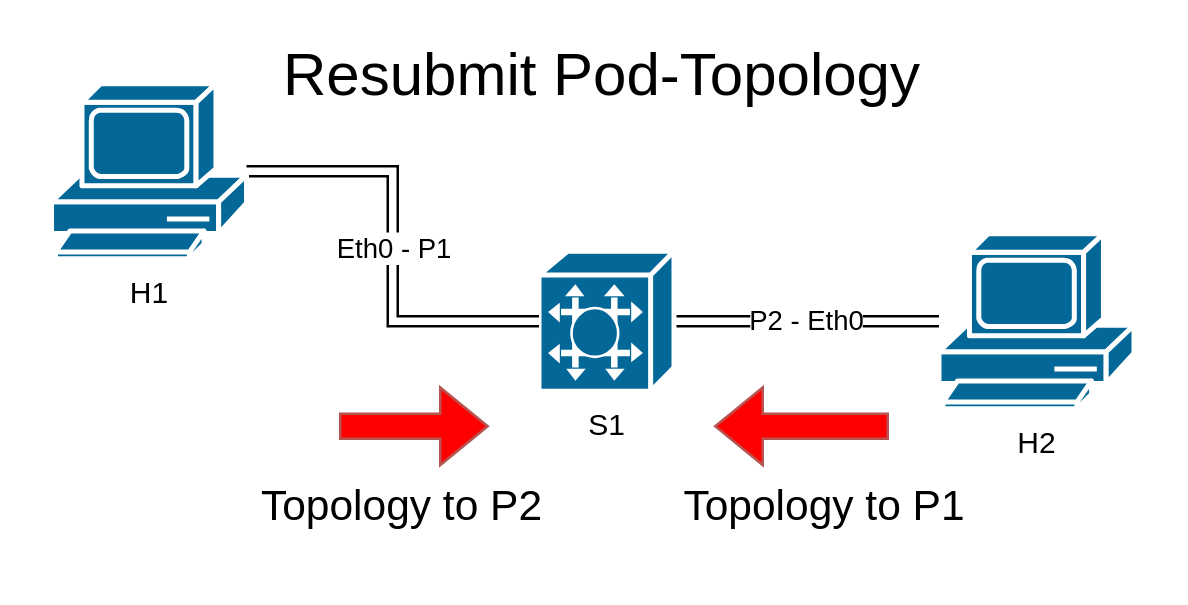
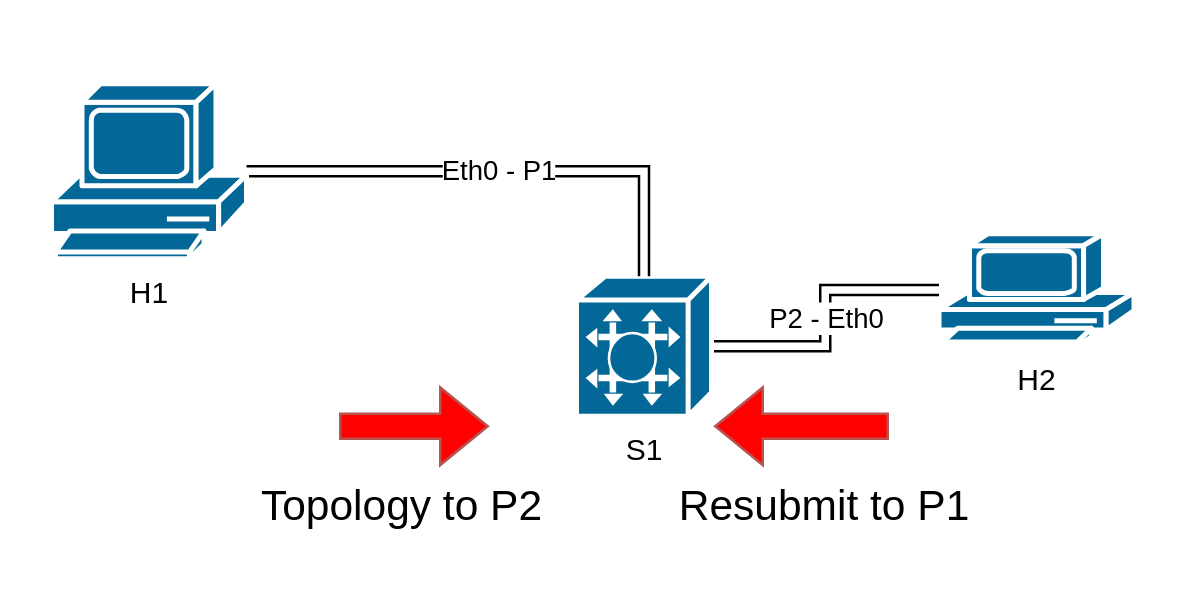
node "Resubmit Pod-Topology": removed
node "S1": moved (606, 321) -> (644, 346)
node "H2": size 195x175 -> 195x113
node "Topology to P1": label "Topology to P1" -> "Resubmit to P1"
